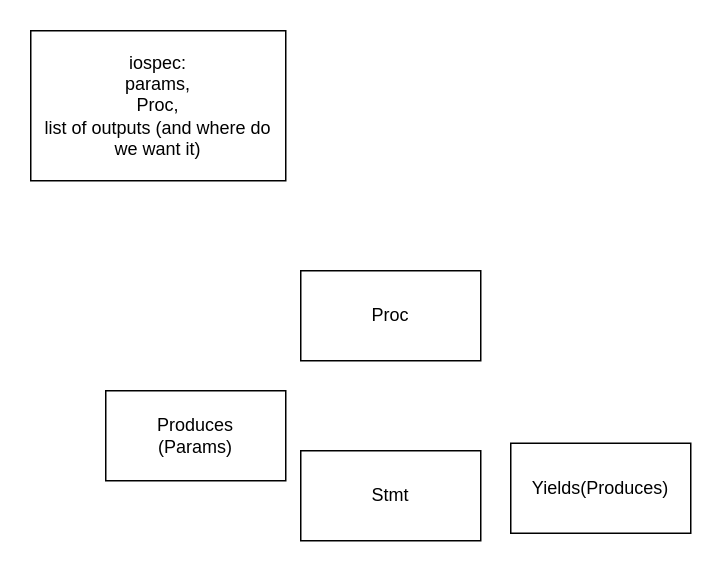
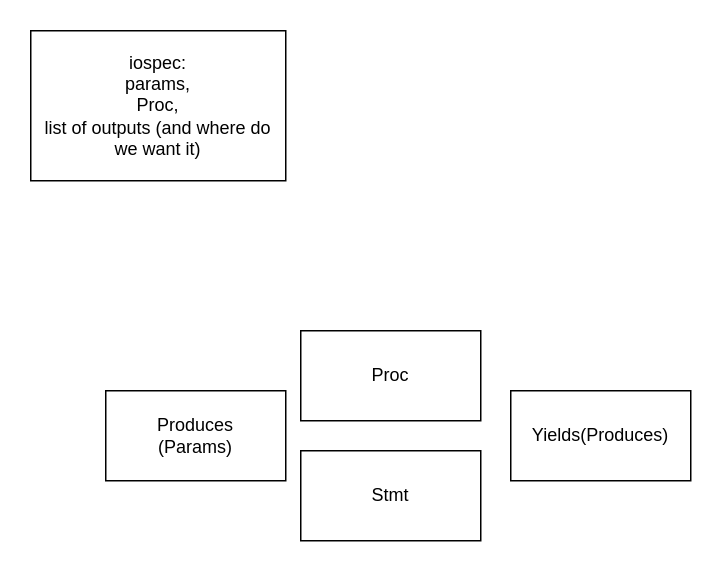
node "Proc": moved (391, 316) -> (391, 376)
node "Yields(Produces)": moved (601, 488) -> (601, 436)
